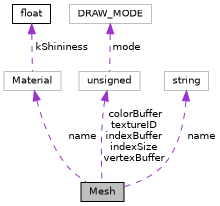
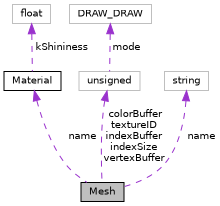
node "float": color black -> grey75
node "DRAW_MODE": label "DRAW_MODE" -> "DRAW_DRAW"
node "Material": color grey75 -> black
